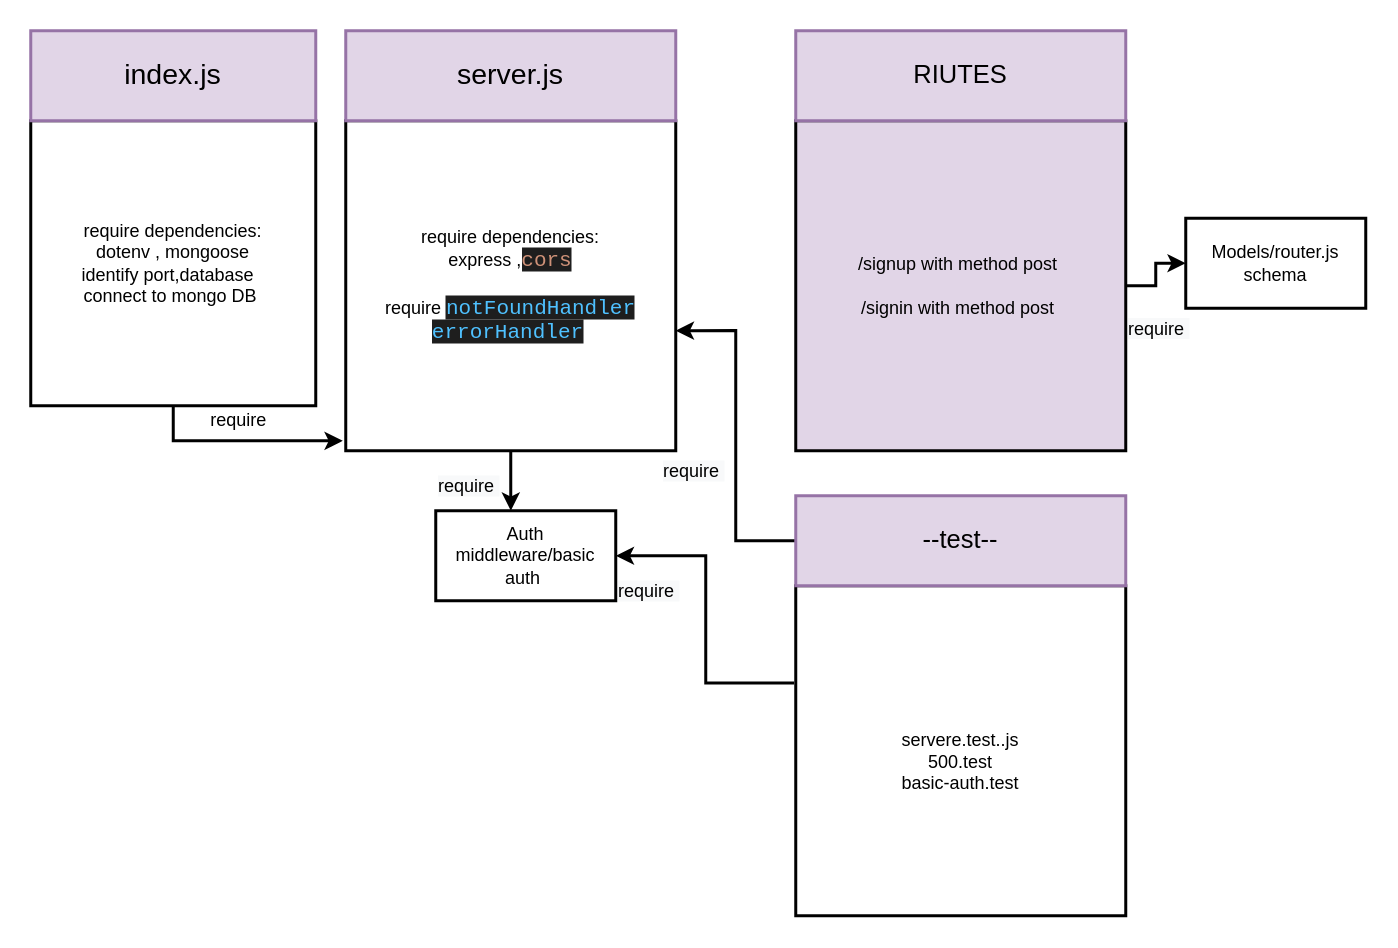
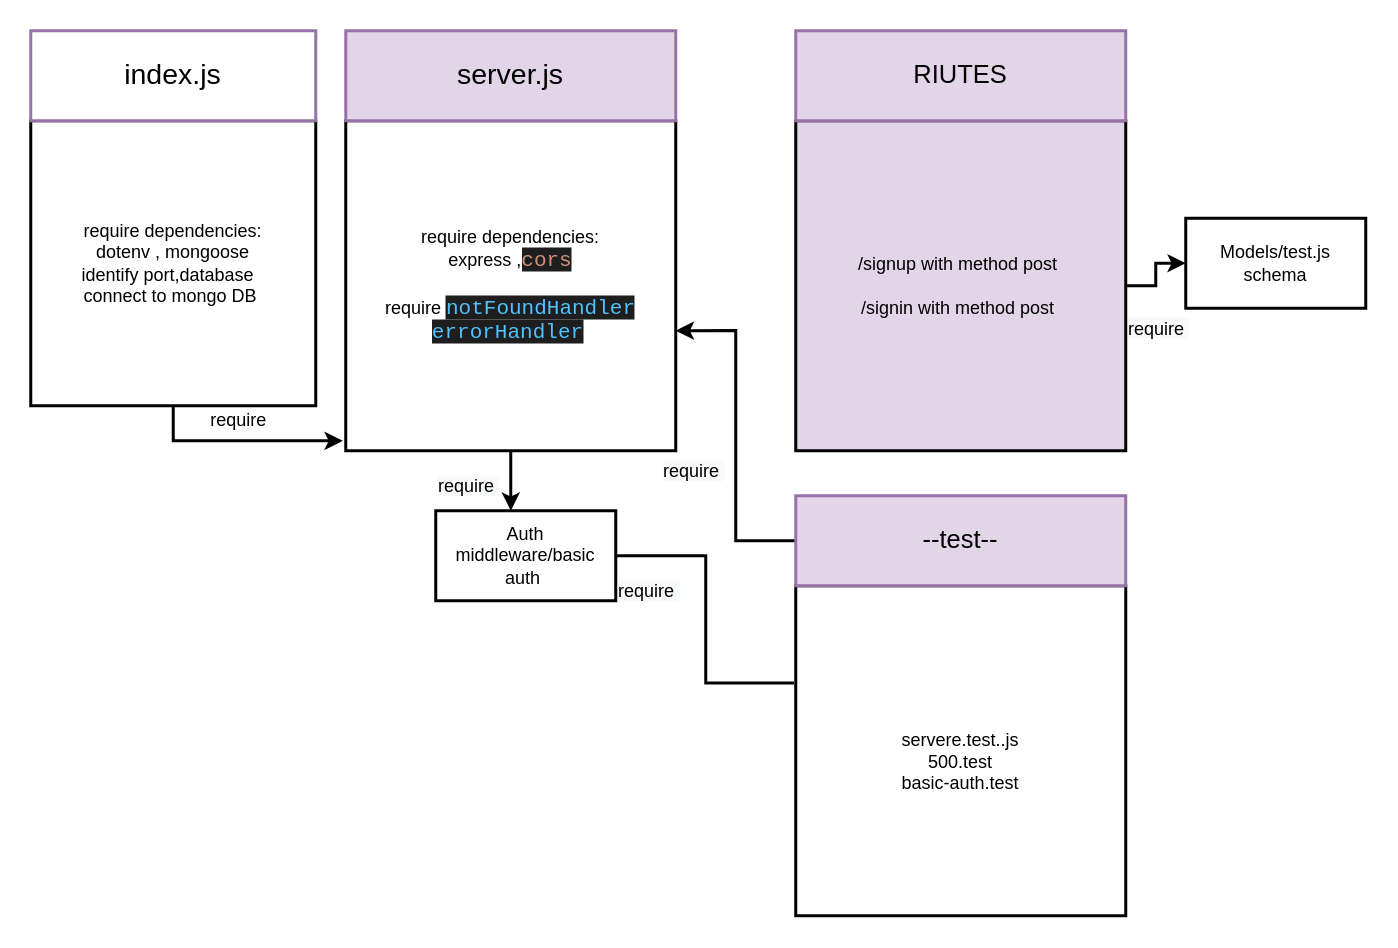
node "index.js": fillcolor #e1d5e7 -> #ffffff
node "Models/router.js schema": label "Models/router.js schema" -> "Models/test.js schema"
edge "servere.test..js 500.test basic-auth.test" -> "Auth middleware/basic auth": arrowhead classic -> none
